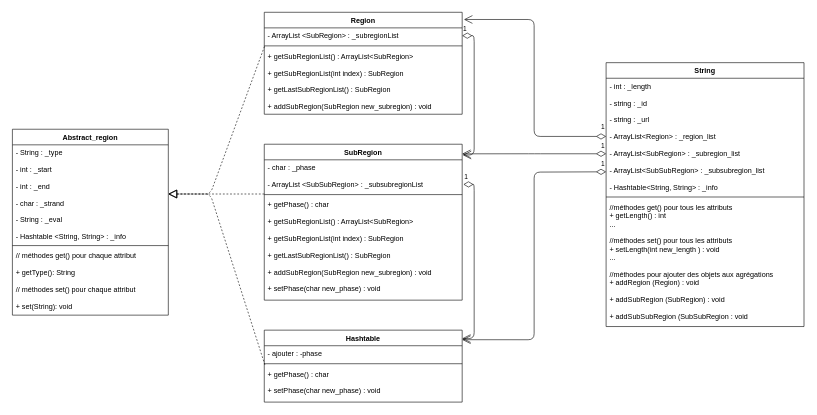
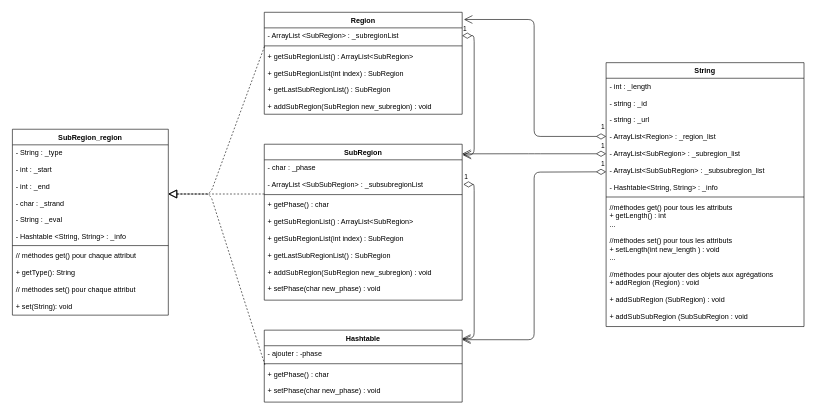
node "Abstract_region": label "Abstract_region" -> "SubRegion_region"
